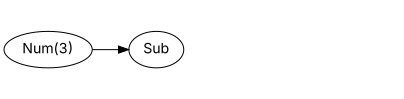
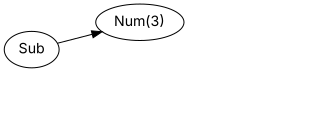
edge "Num(3)" -> "Sub": reversed
